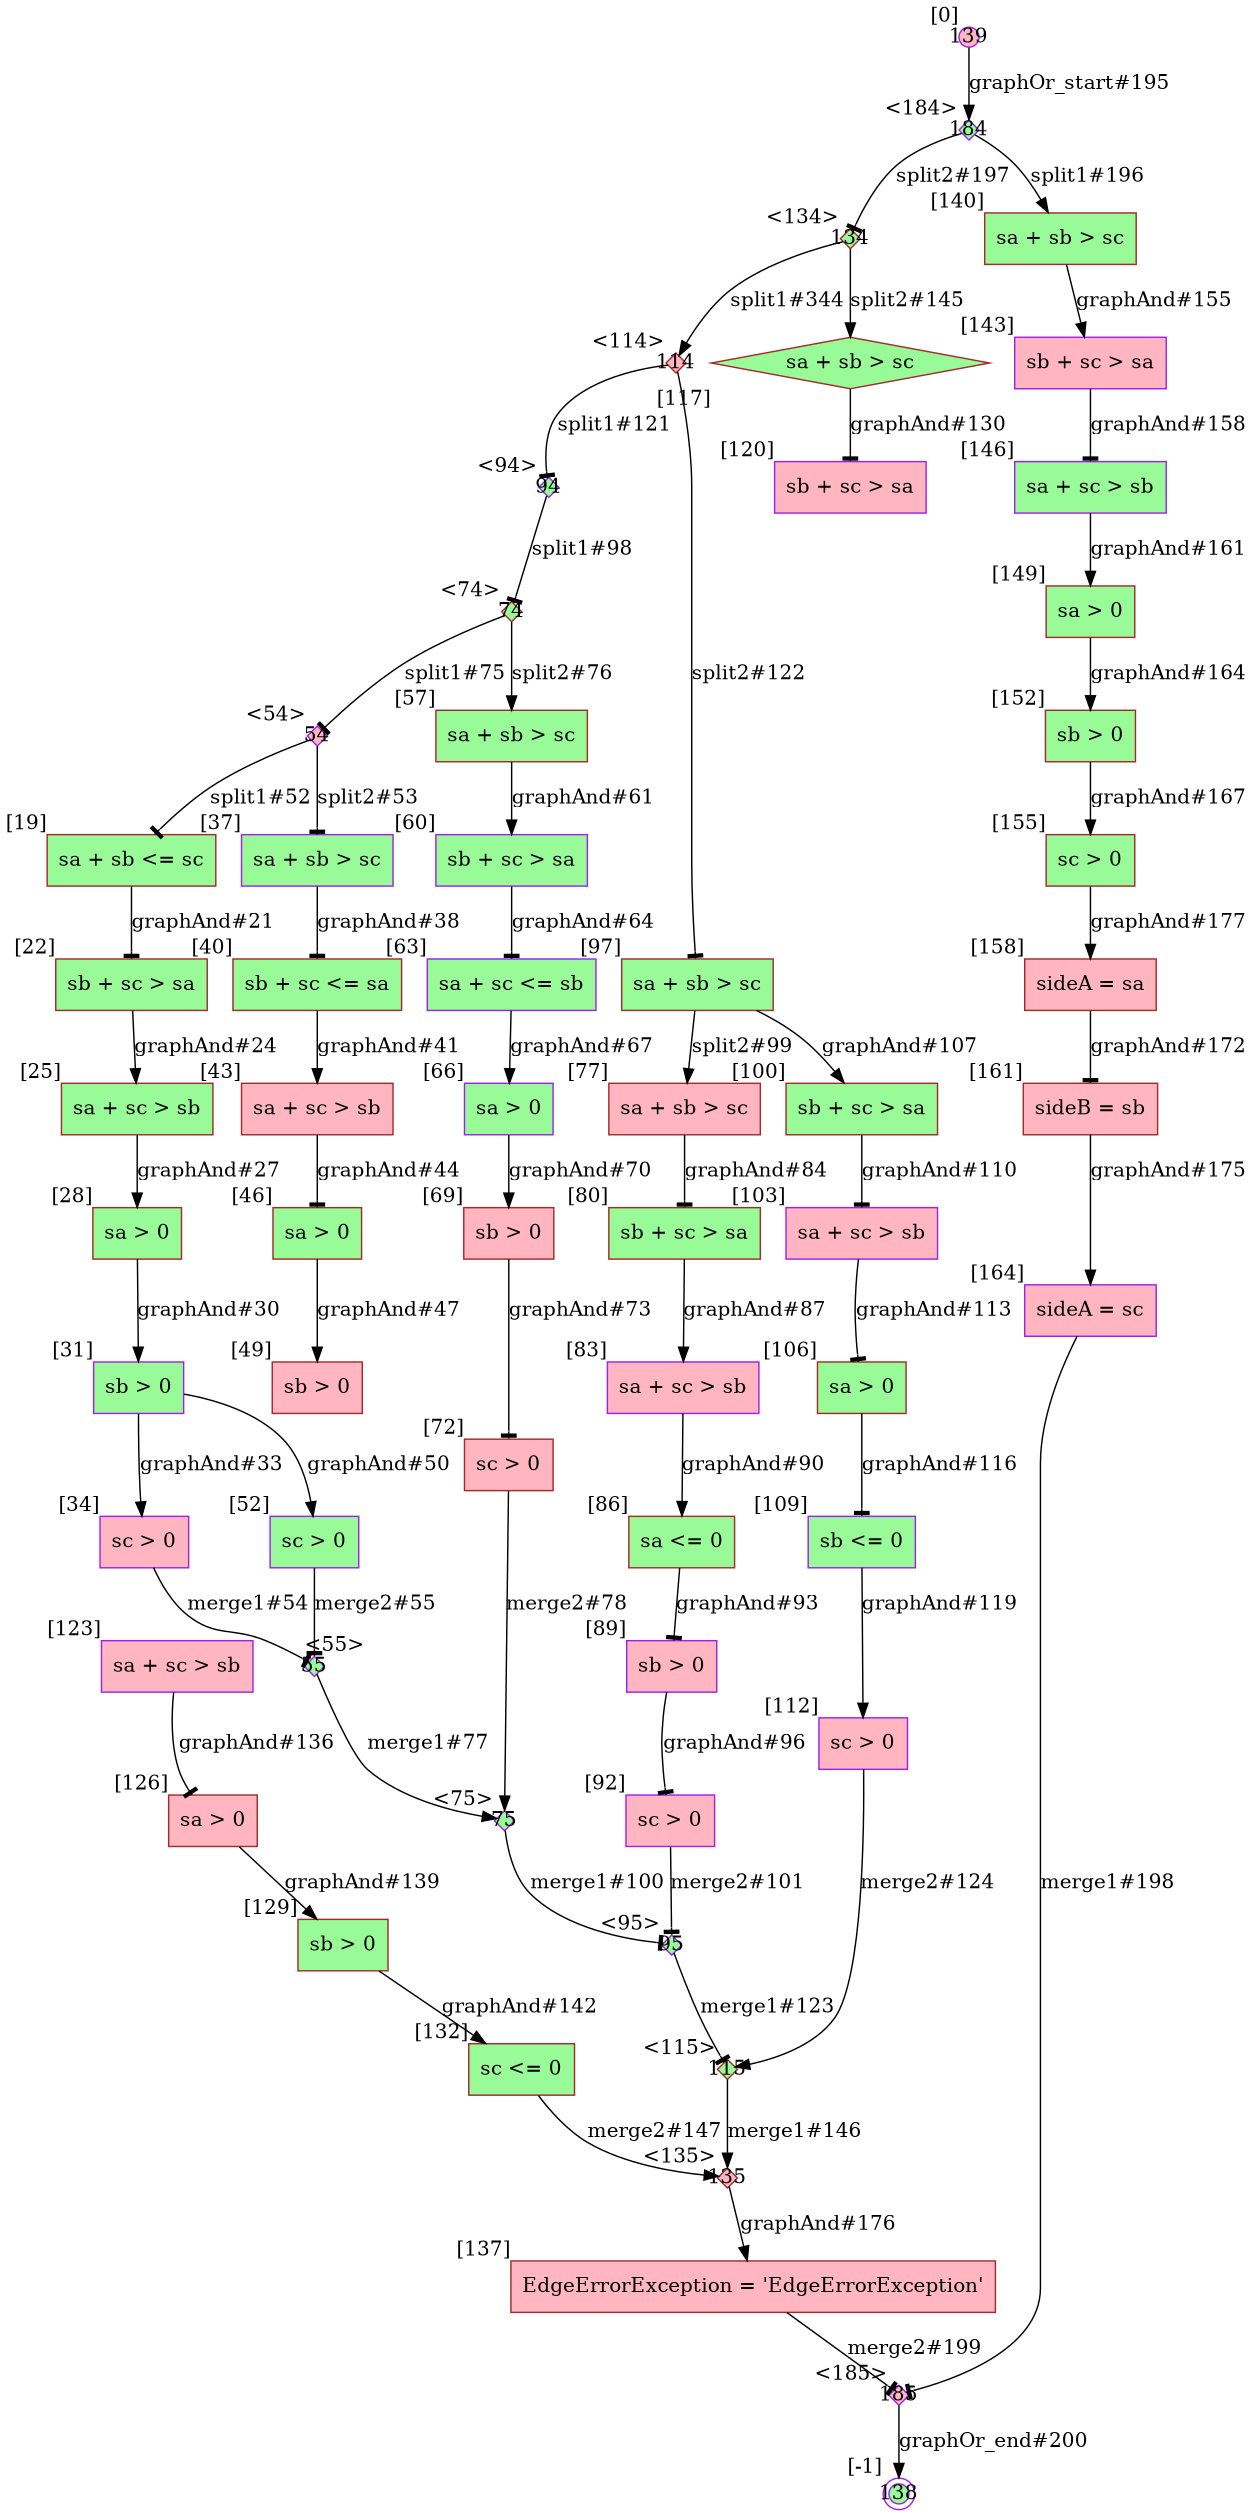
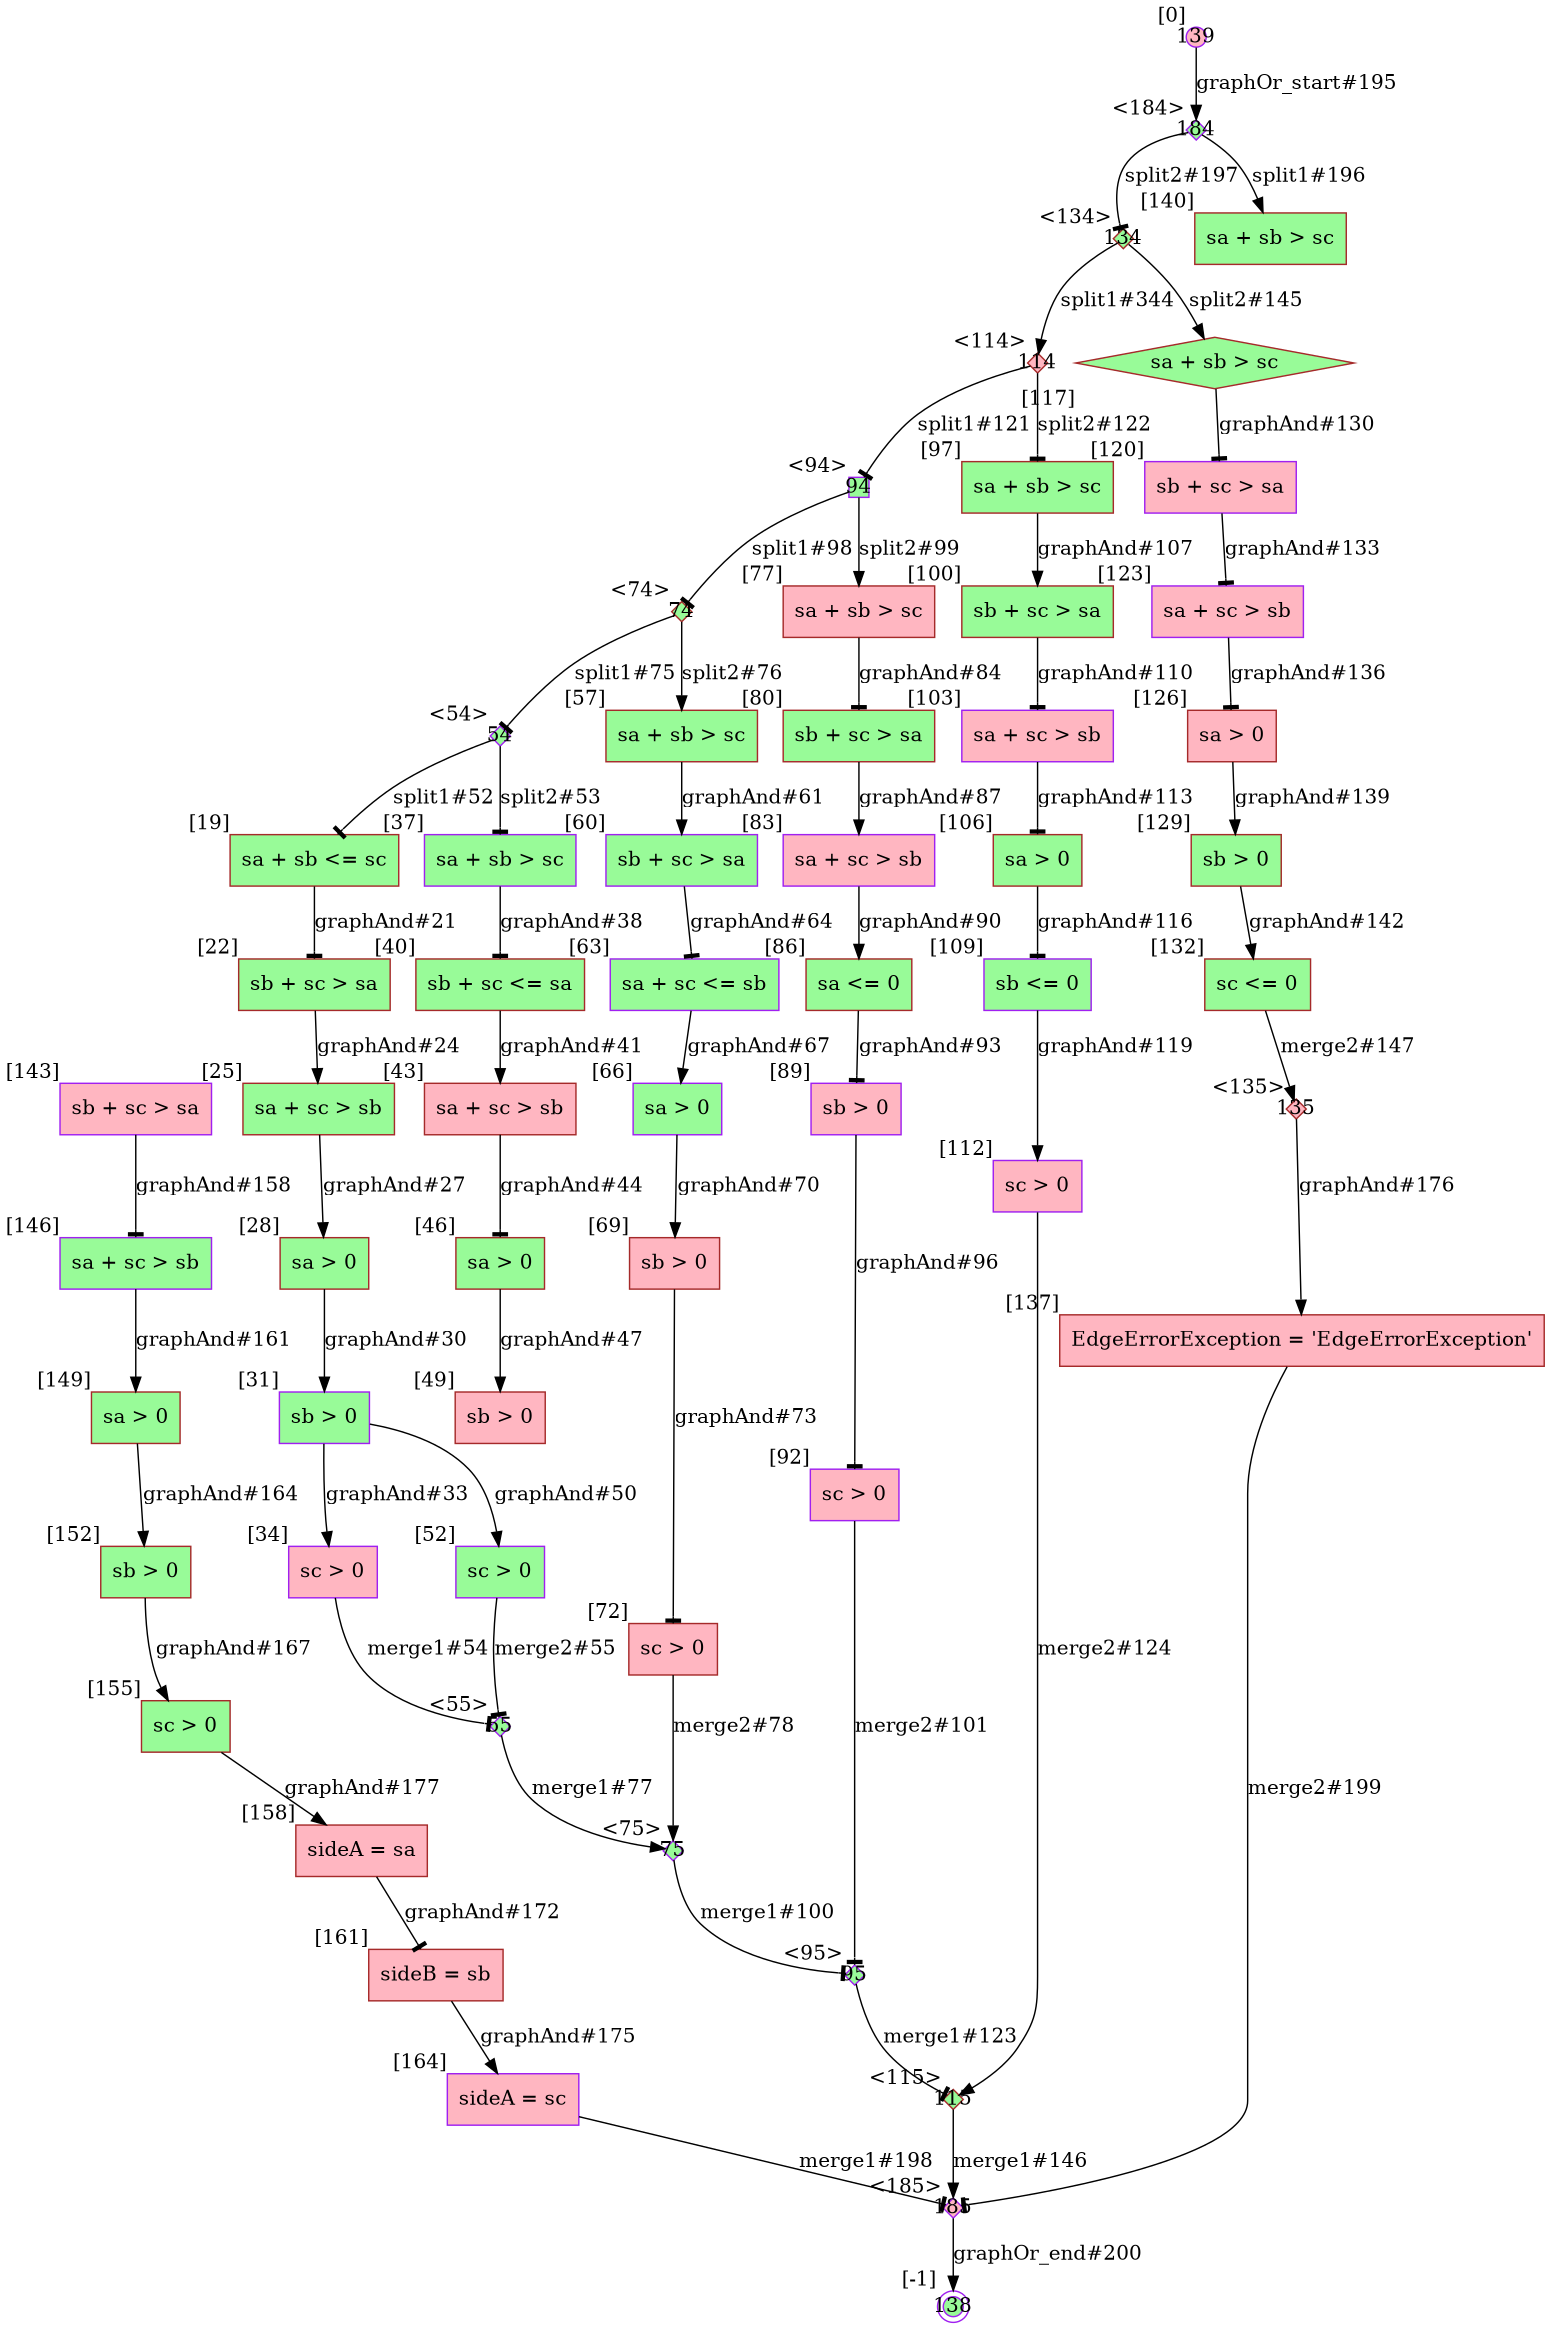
edge "sa + sb > sc [140]" -> "sb + sc > sa [143]": removed, label "graphAnd#155"
node "94 <94>": shape diamond -> box
edge "sb + sc > sa [120]" -> "sa + sc > sb [123]": added, label "graphAnd#133"
node "54 <54>": fillcolor lightpink -> palegreen
edge "sa + sb > sc [97]" -> "sa + sb > sc [77]": now "94 <94>" -> "sa + sb > sc [77]"
edge "115 <115>" -> "135 <135>": now "115 <115>" -> "185 <185>"
